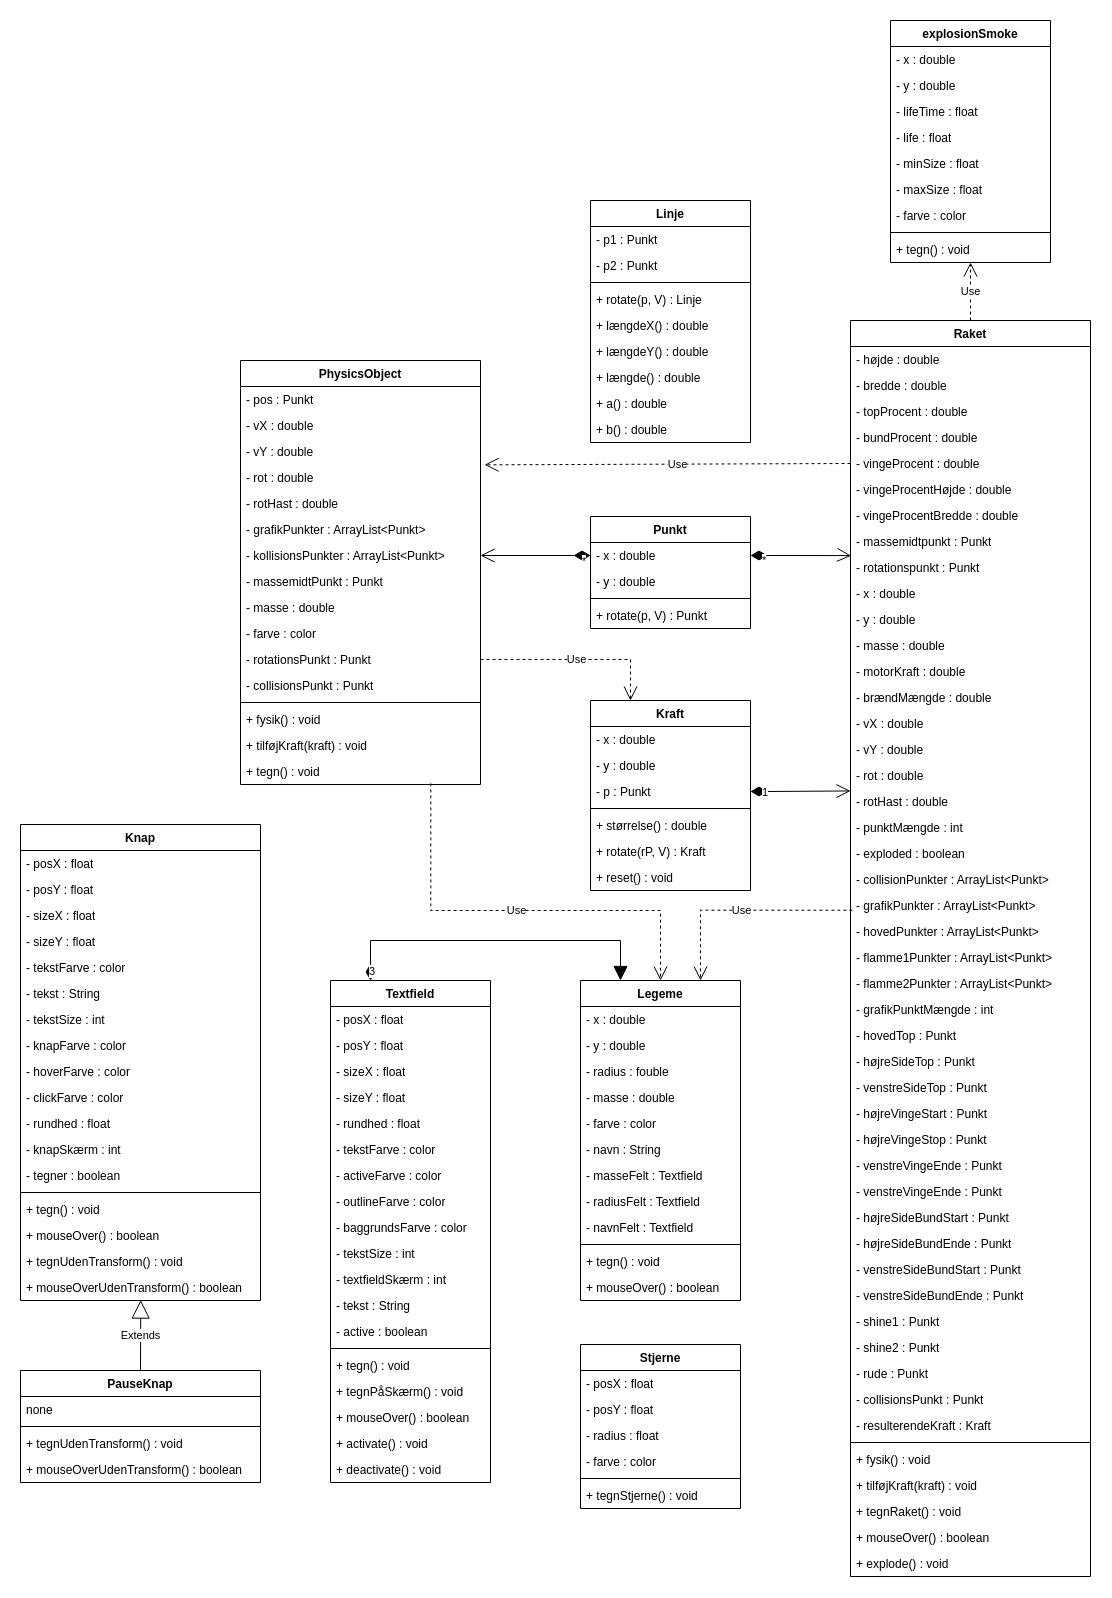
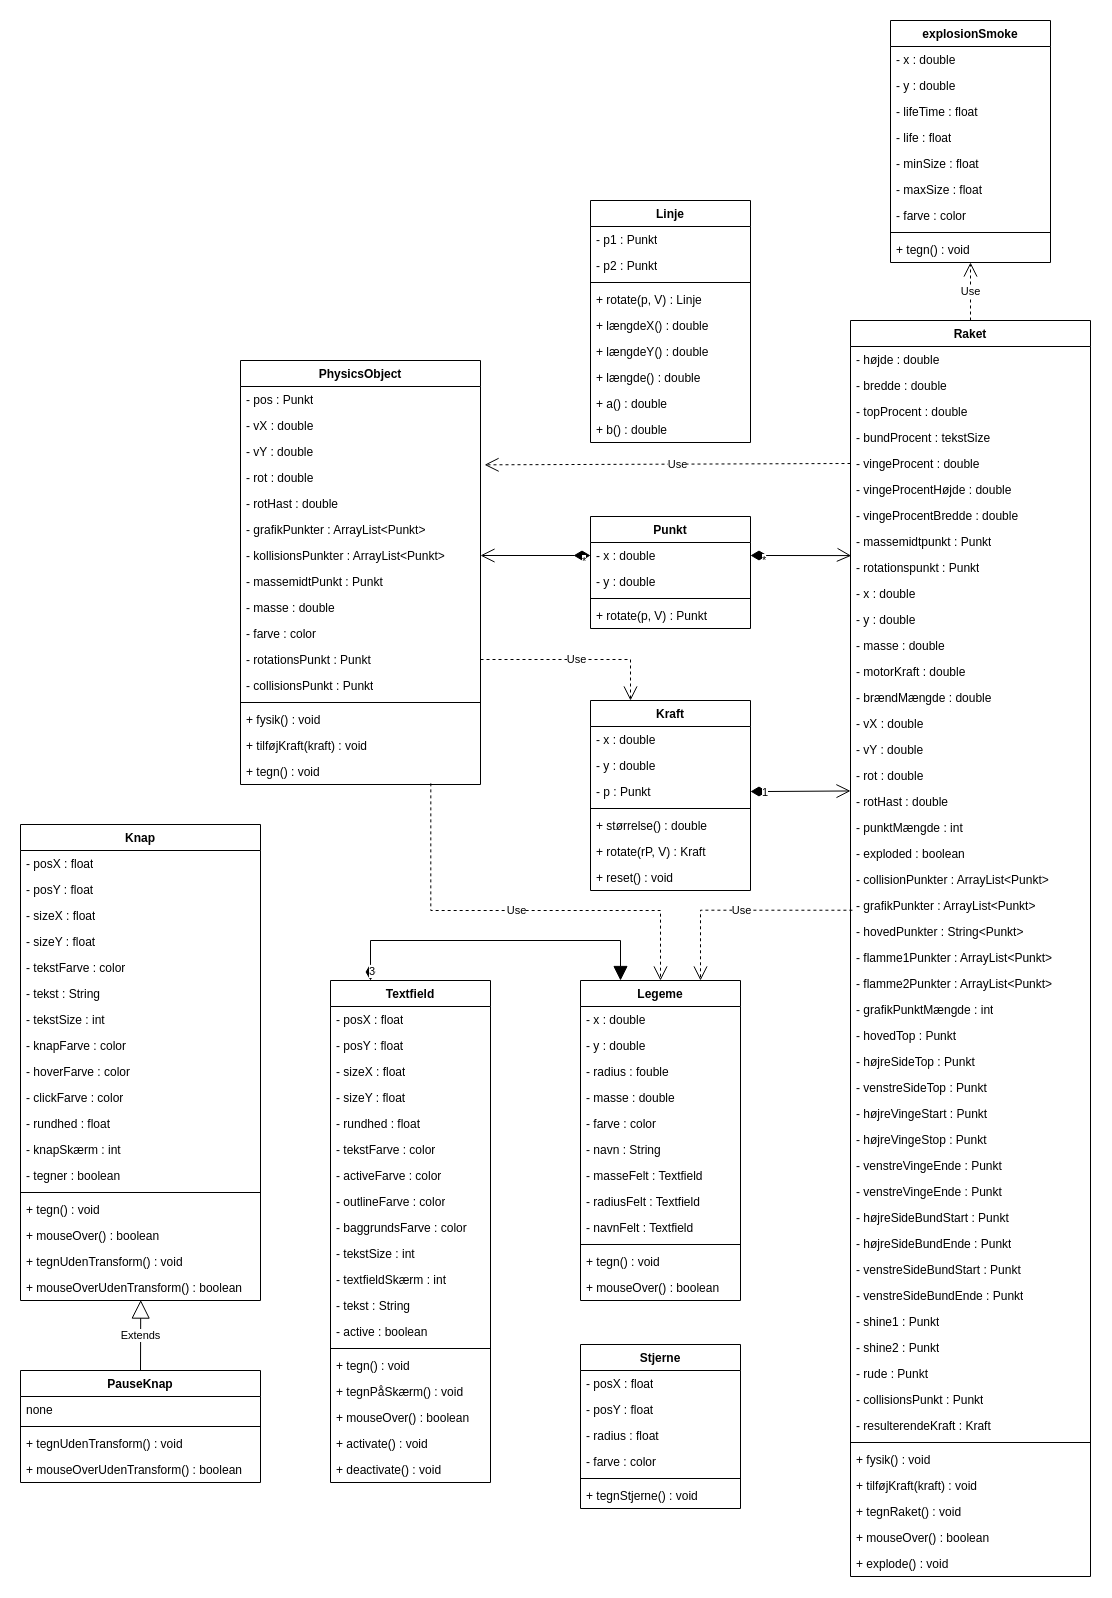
node "- bundProcent : double": label "- bundProcent : double" -> "- bundProcent : tekstSize"
node "- hovedPunkter : ArrayList<Punkt>": label "- hovedPunkter : ArrayList<Punkt>" -> "- hovedPunkter : String<Punkt>"
